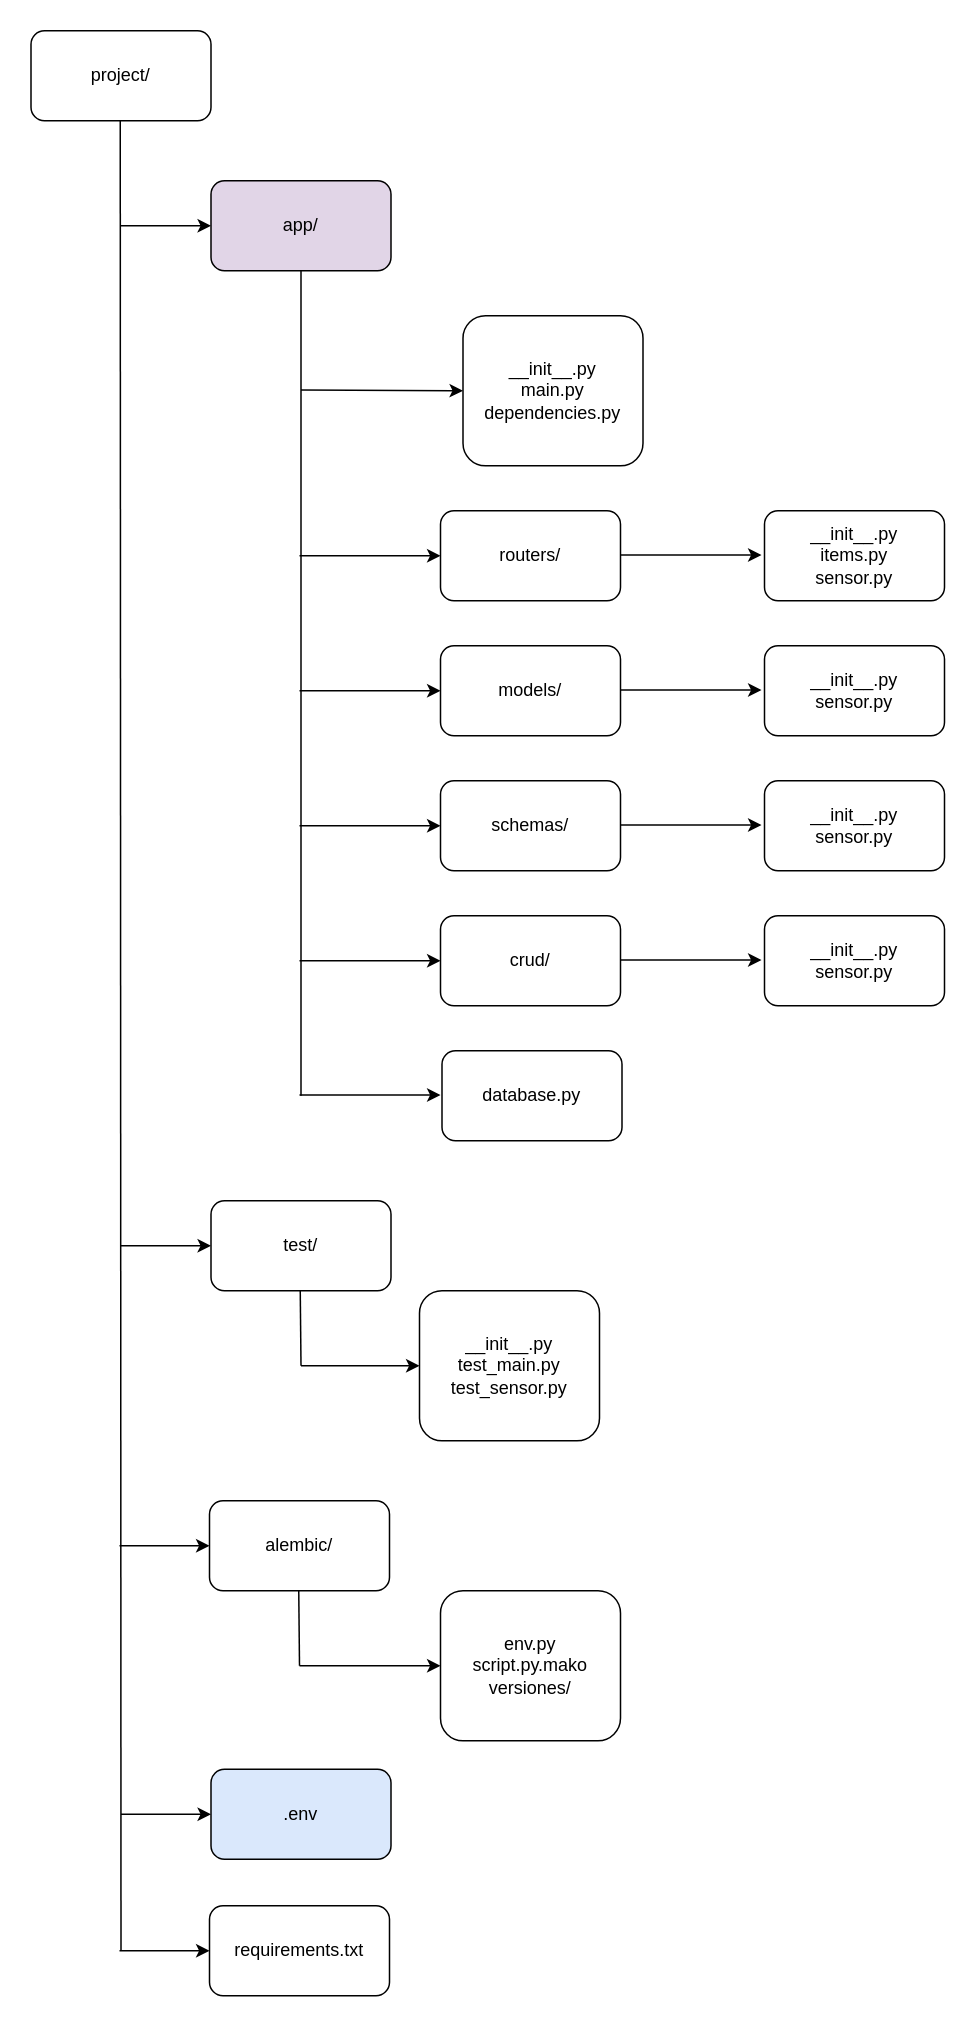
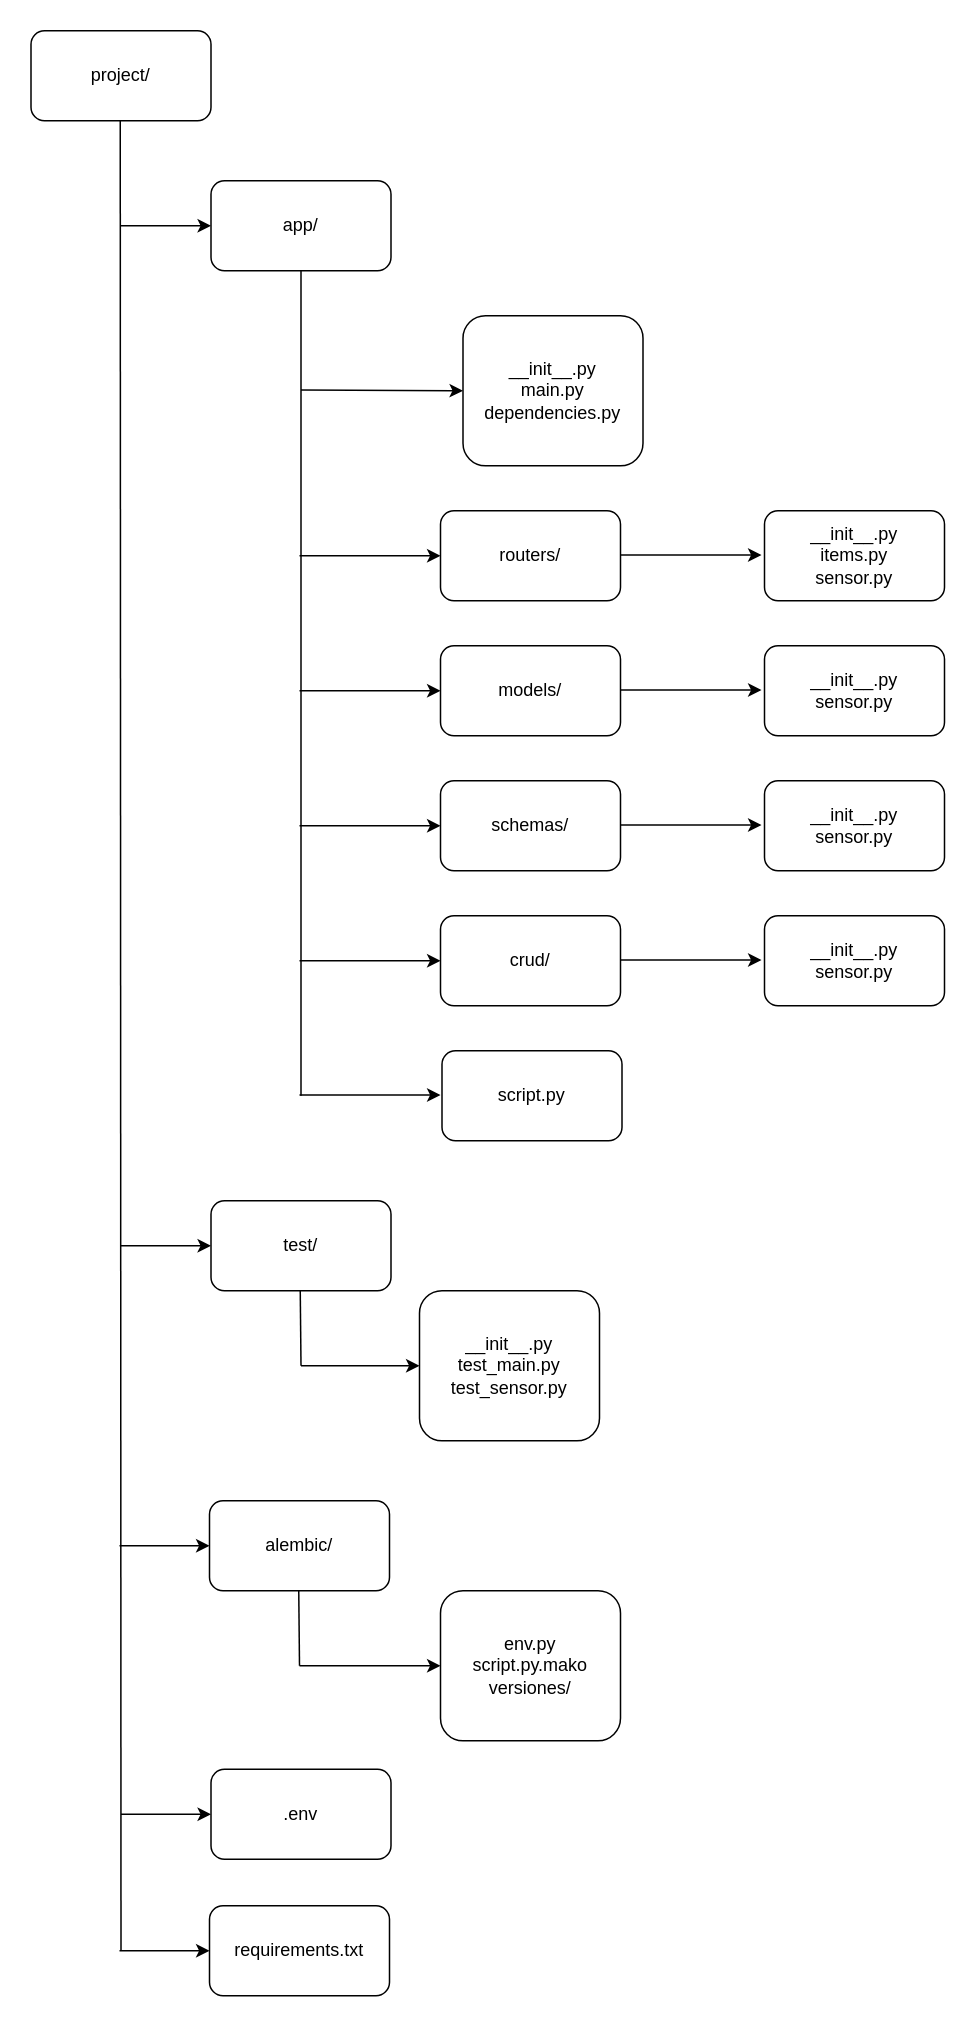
node "app/": fillcolor #e1d5e7 -> #ffffff
node "database.py": label "database.py" -> "script.py"
node ".env": fillcolor #dae8fc -> #ffffff
